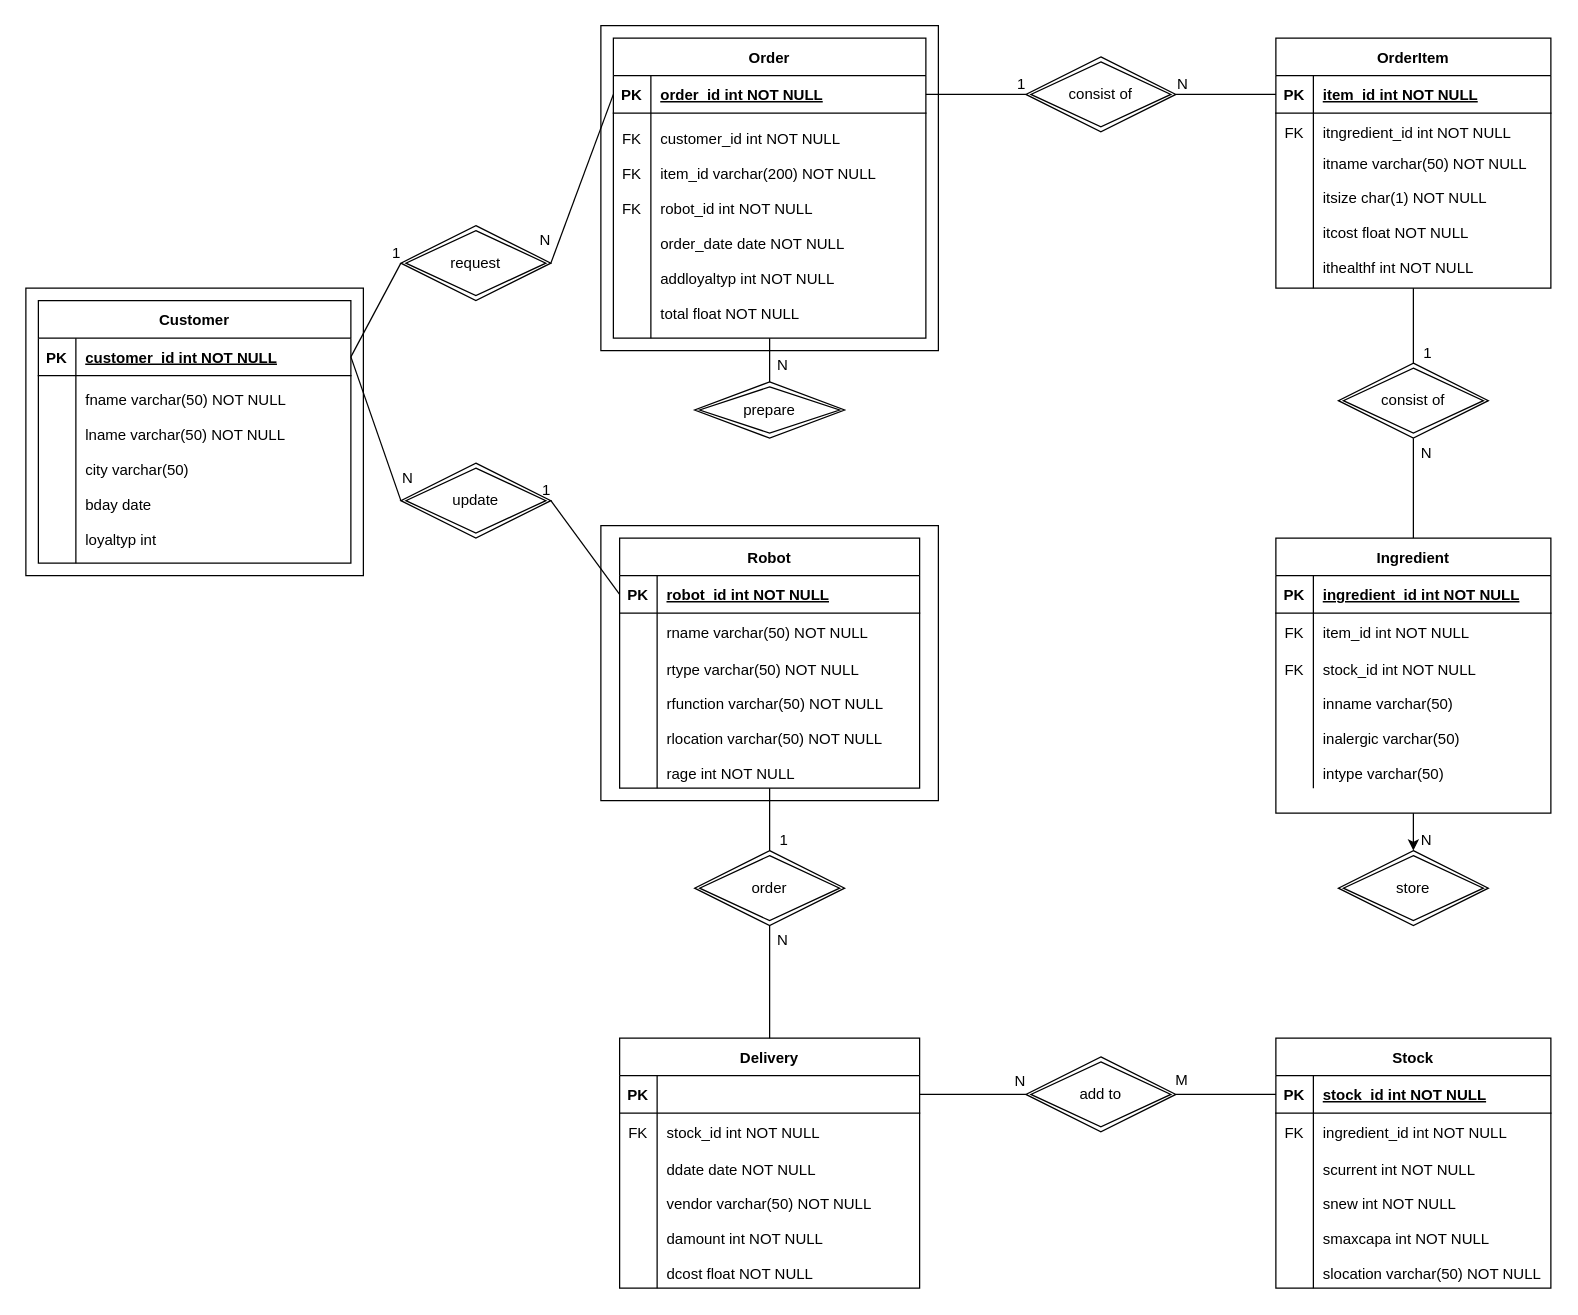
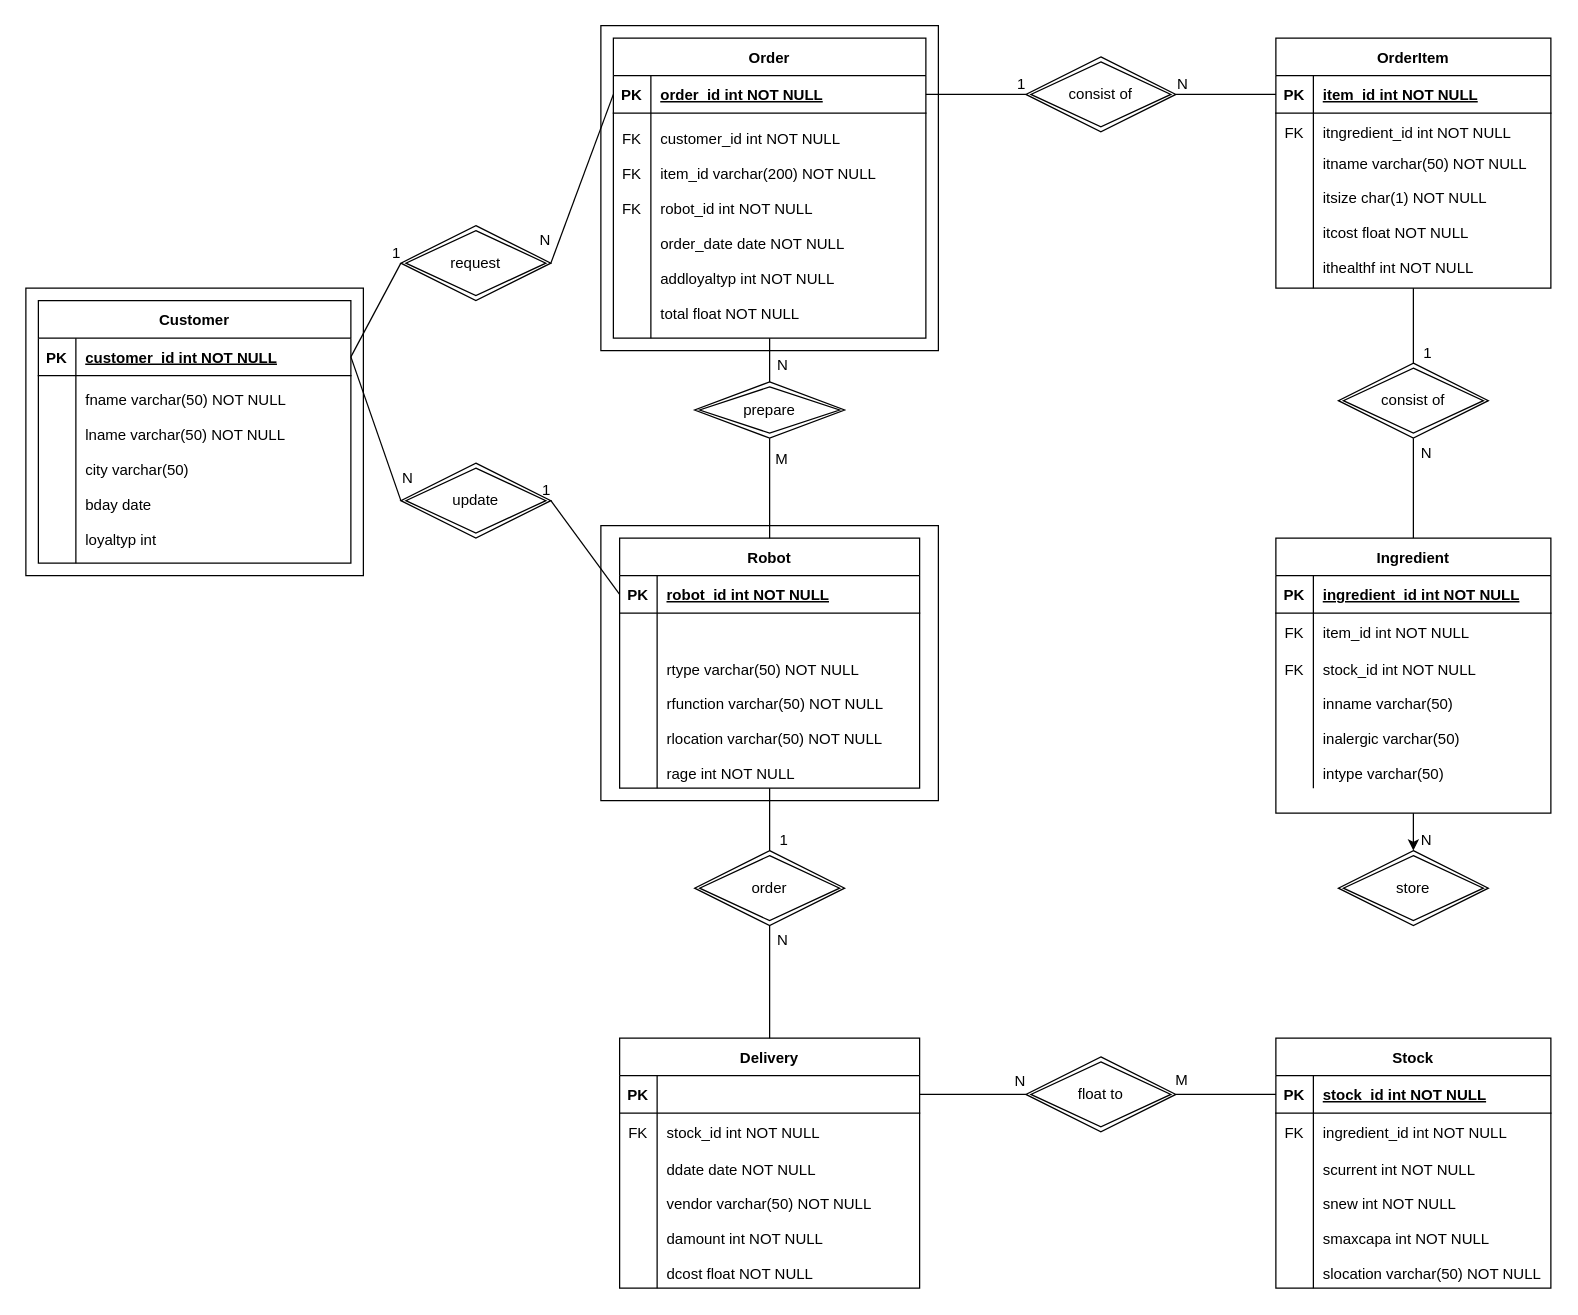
edge "prepare" -- "Robot": added, label "M"
node "rname varchar(50) NOT NULL": removed
node "add to": label "add to" -> "float to"
